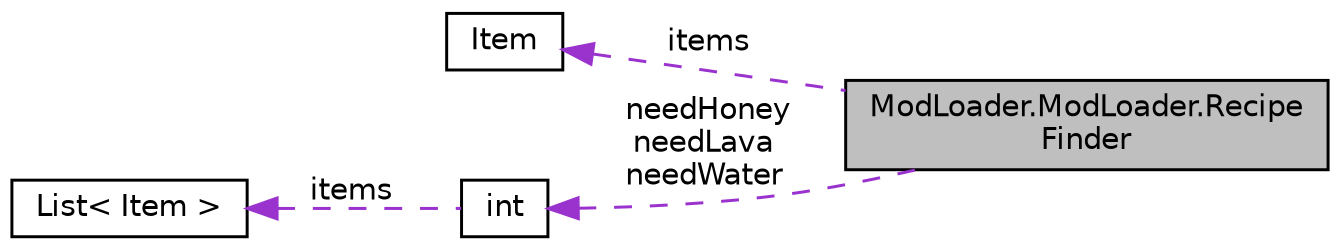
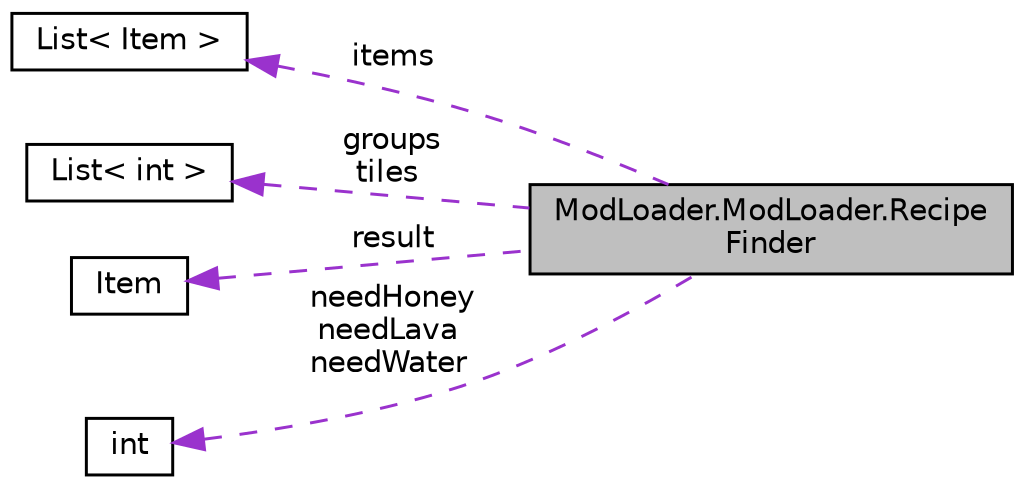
edge "ModLoader.ModLoader.Recipe Finder" -> "Item": label " items" -> " result"
node "List< int >": added
edge "int" -> "List< Item >": now "ModLoader.ModLoader.Recipe Finder" -> "List< Item >"
